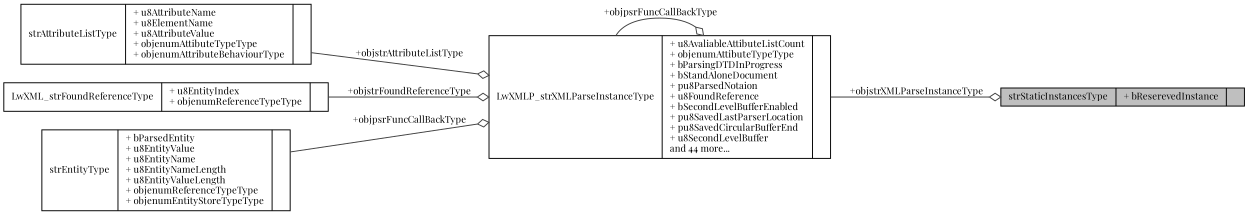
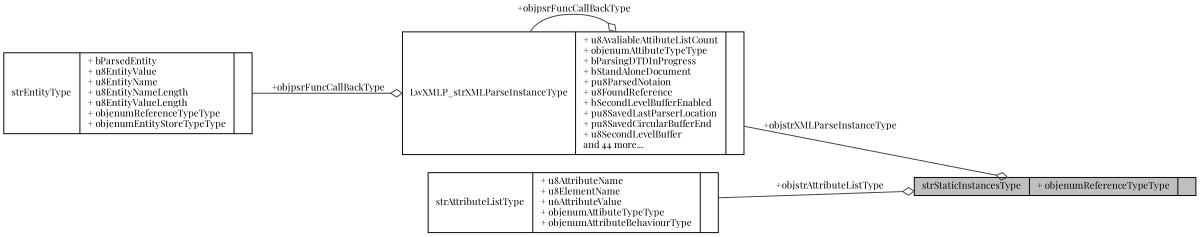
node "strAttributeListType": text "+ u8AttributeValue" -> "+ u6AttributeValue"
edge "strAttributeListType" -> "LwXMLP_strXMLParseInstanceType": now "strAttributeListType" -> "strStaticInstancesType"
node "LwXML_strFoundReferenceType": removed
node "strStaticInstancesType": text "+ bReserevedInstance" -> "+ objenumReferenceTypeType"
